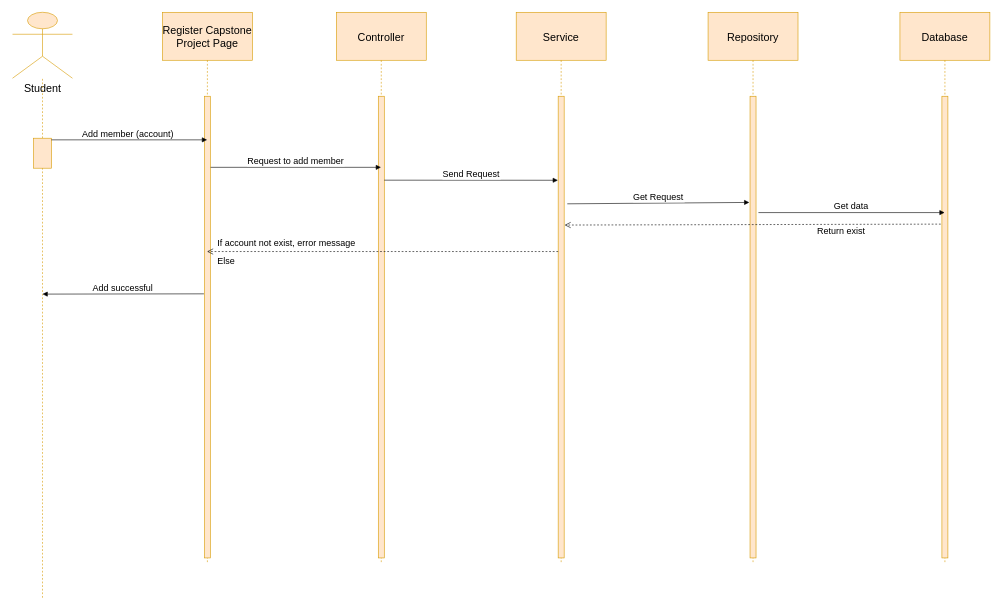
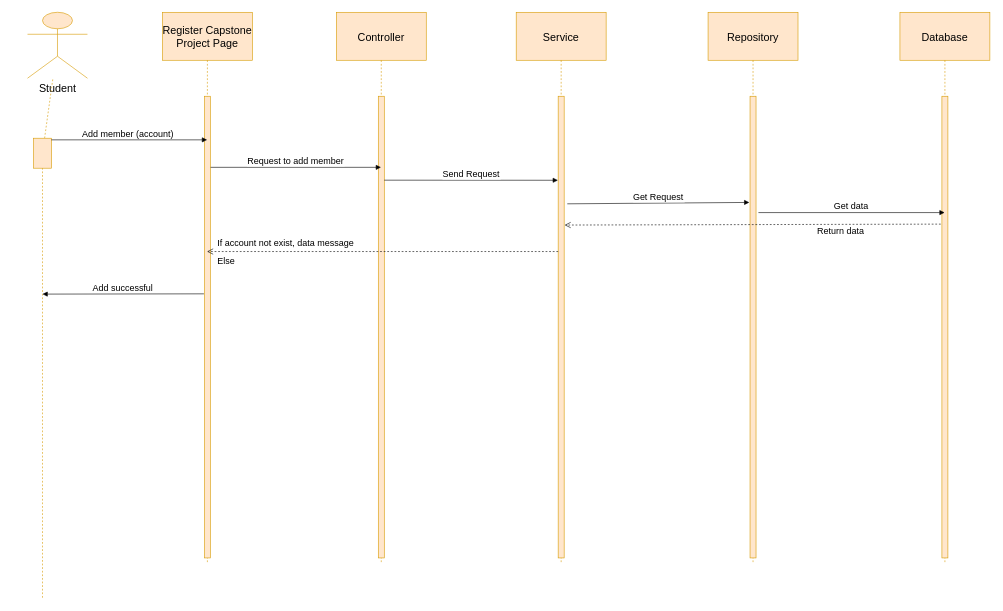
node "Student": moved (42, 45) -> (57, 45)
node "Return exist": label "Return exist" -> "Return data"
node "If account not exist, error message": label "If account not exist, error message" -> "If account not exist, data message"
